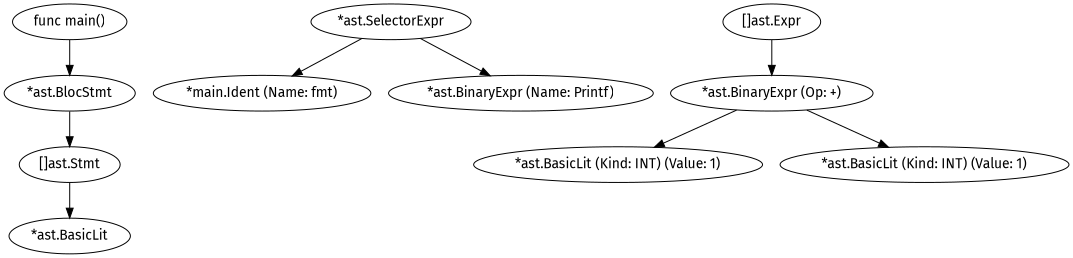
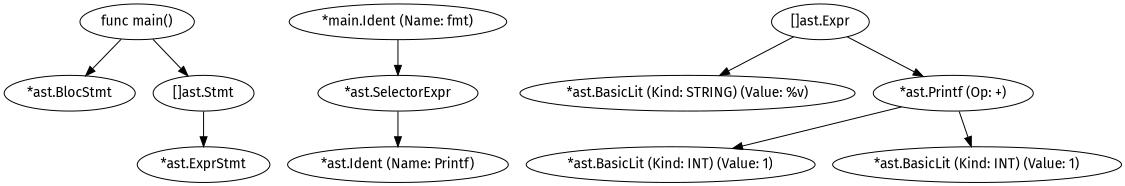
edge "*ast.SelectorExpr" -> "*main.Ident (Name: fmt)": reversed
node "*ast.BinaryExpr (Name: Printf)": label "*ast.BinaryExpr (Name: Printf)" -> "*ast.Ident (Name: Printf)"
node "*ast.BasicLit (Kind: STRING) (Value: %v)": added
node "*ast.BinaryExpr (Op: +)": label "*ast.BinaryExpr (Op: +)" -> "*ast.Printf (Op: +)"
edge "*ast.BlocStmt" -> "[]ast.Stmt": now "func main()" -> "[]ast.Stmt"
node "*ast.BasicLit": label "*ast.BasicLit" -> "*ast.ExprStmt"
